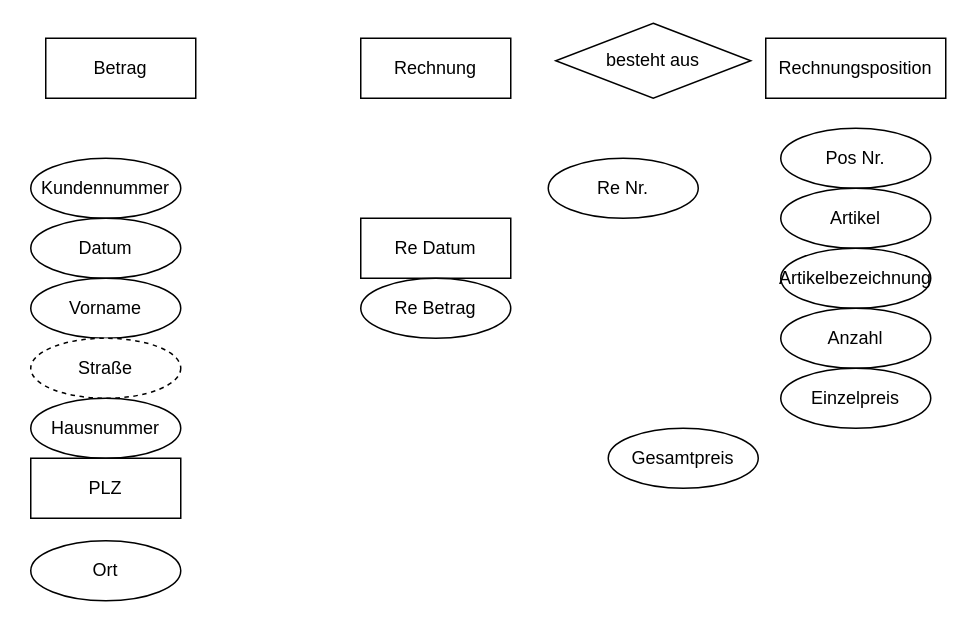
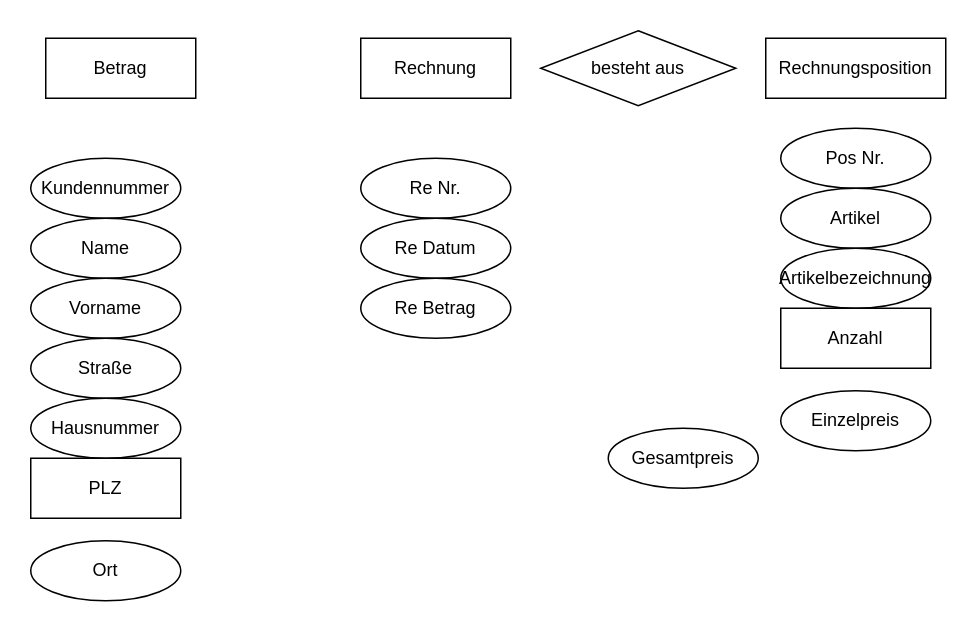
node "besteht aus": moved (653, 61) -> (638, 68)
node "Re Nr.": moved (623, 188) -> (436, 188)
node "Datum": label "Datum" -> "Name"
node "Re Datum": shape rectangle -> ellipse
node "Anzahl": shape ellipse -> rectangle
node "Straße": style dashed -> solid
node "Einzelpreis": moved (856, 398) -> (856, 421)
